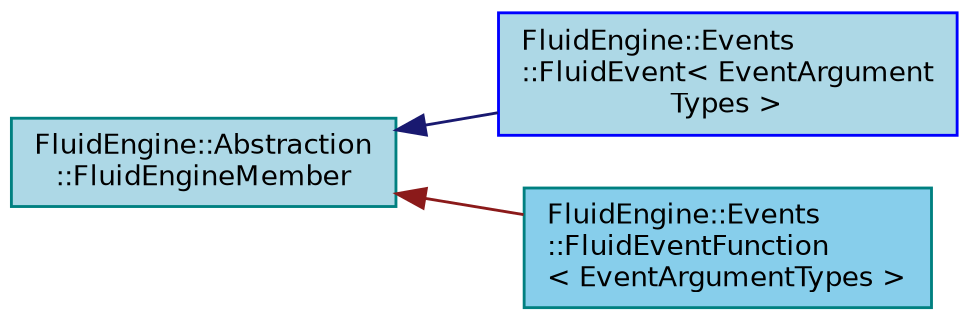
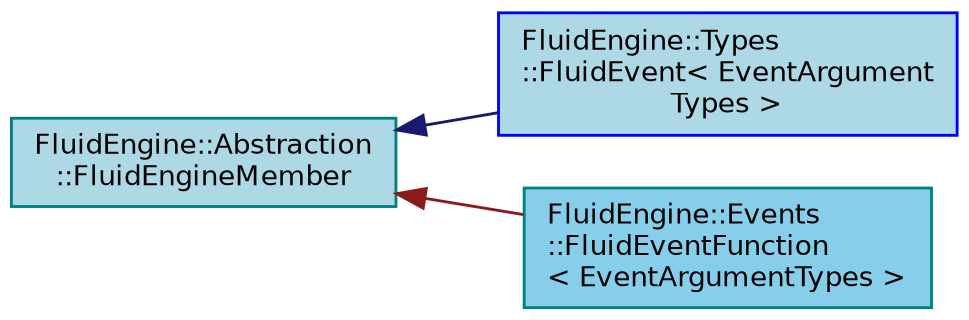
node "FluidEngine::Events ::FluidEvent< EventArgument Types >": label "FluidEngine::Events ::FluidEvent< EventArgument Types >" -> "FluidEngine::Types ::FluidEvent< EventArgument Types >"
